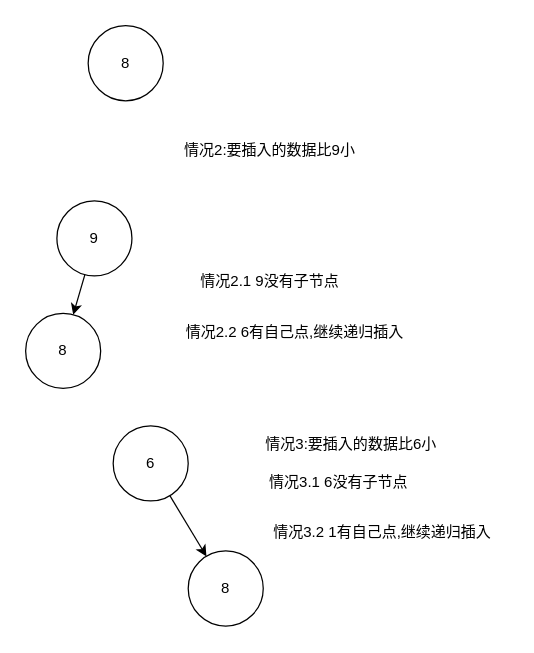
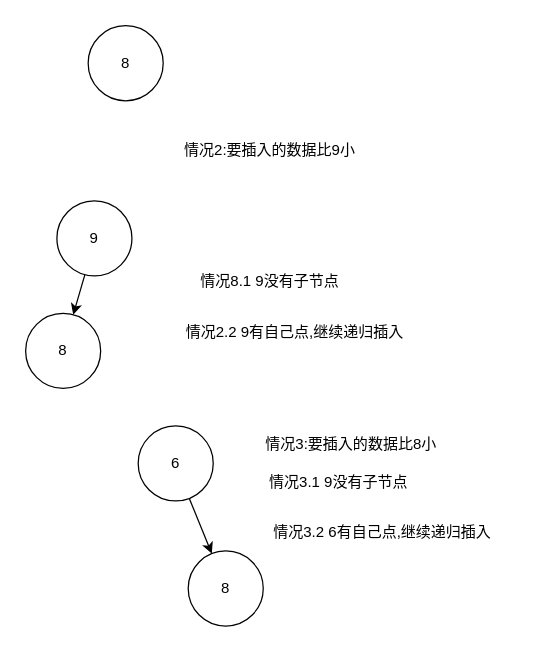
node "情况2.1 9没有子节点": label "情况2.1 9没有子节点" -> "情况8.1 9没有子节点"
node "情况2.2 6有自己点,继续递归插入": label "情况2.2 6有自己点,继续递归插入" -> "情况2.2 9有自己点,继续递归插入"
node "情况3:要插入的数据比6小": label "情况3:要插入的数据比6小" -> "情况3:要插入的数据比8小"
node "6": moved (151, 463) -> (176, 463)
node "情况3.1 6没有子节点": label "情况3.1 6没有子节点" -> "情况3.1 9没有子节点"
node "情况3.2 1有自己点,继续递归插入": label "情况3.2 1有自己点,继续递归插入" -> "情况3.2 6有自己点,继续递归插入"
